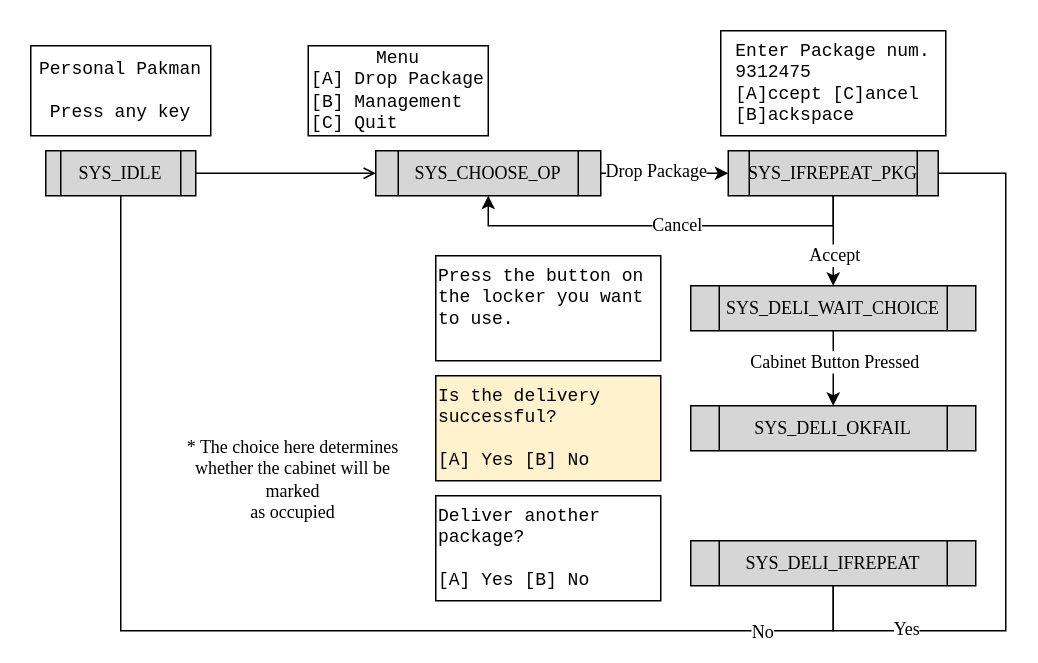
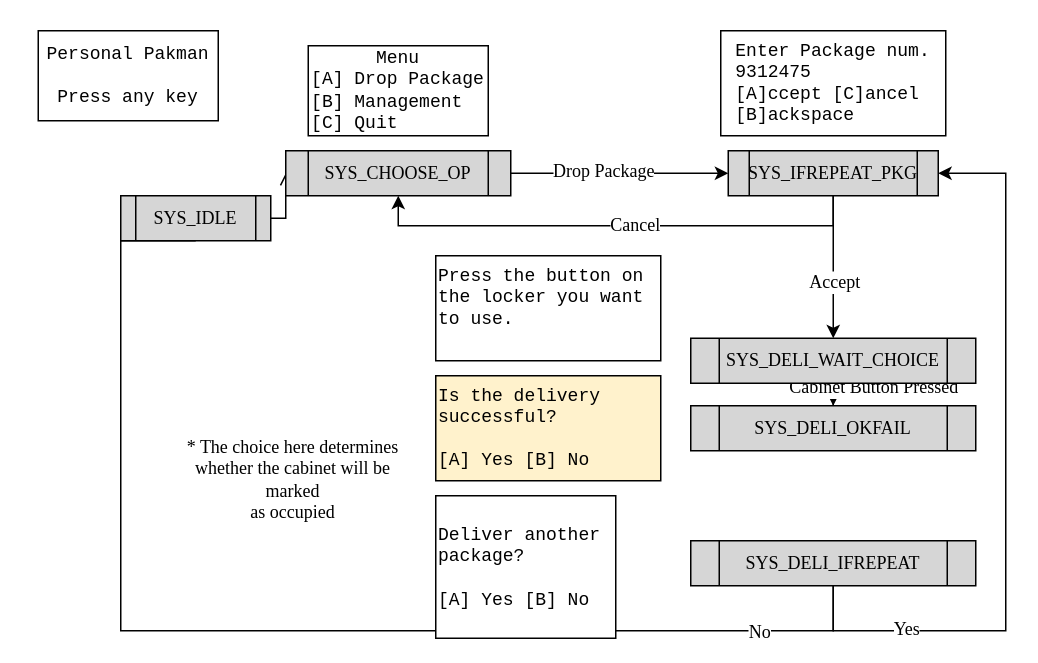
node "Personal Pakman Press any key": moved (121, 91) -> (128, 76)
node "SYS_IDLE": moved (121, 173) -> (196, 218)
node "SYS_CHOOSE_OP": moved (488, 173) -> (398, 173)
edge "SYS_IFREPEAT_PKG" -- "SYS_DELI_IFREPEAT": arrowhead none -> classic
node "SYS_DELI_WAIT_CHOICE": moved (833, 308) -> (833, 361)
node "Deliver another package? [A] Yes [B] No": size 225x105 -> 180x143
